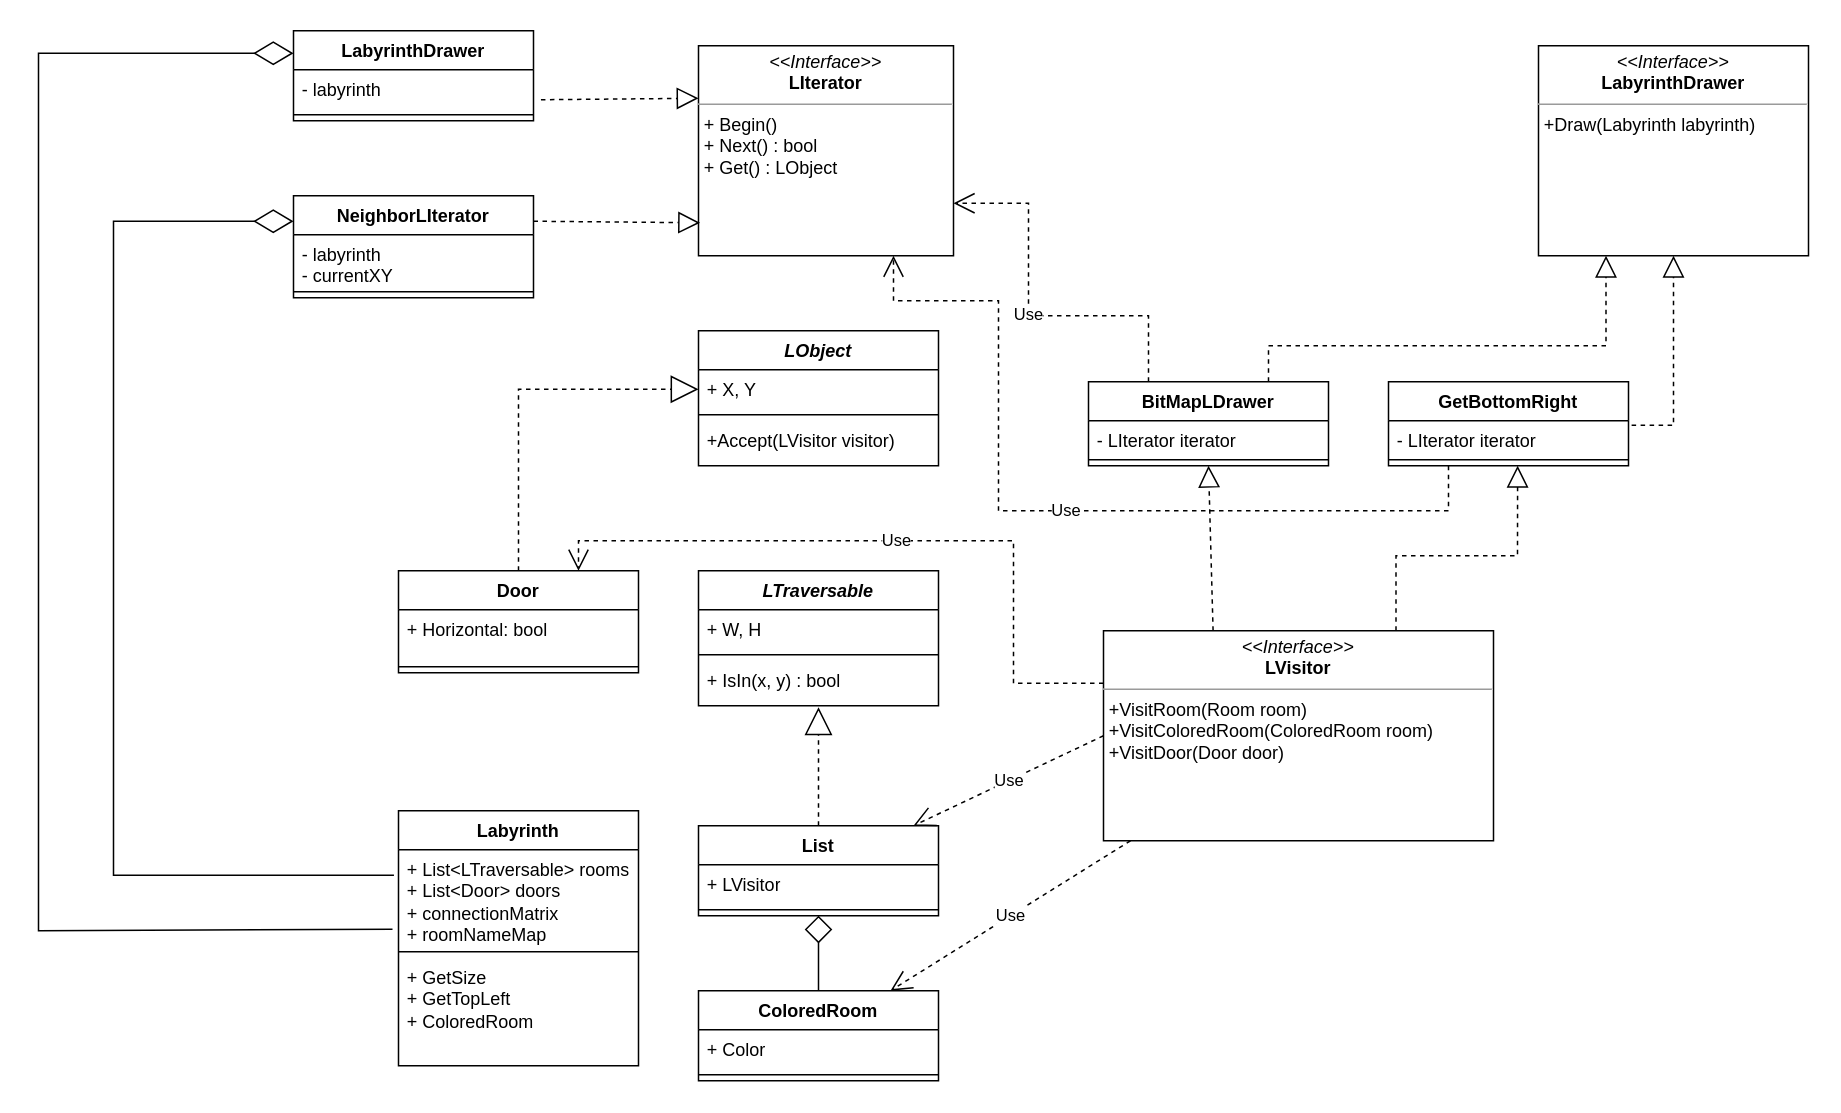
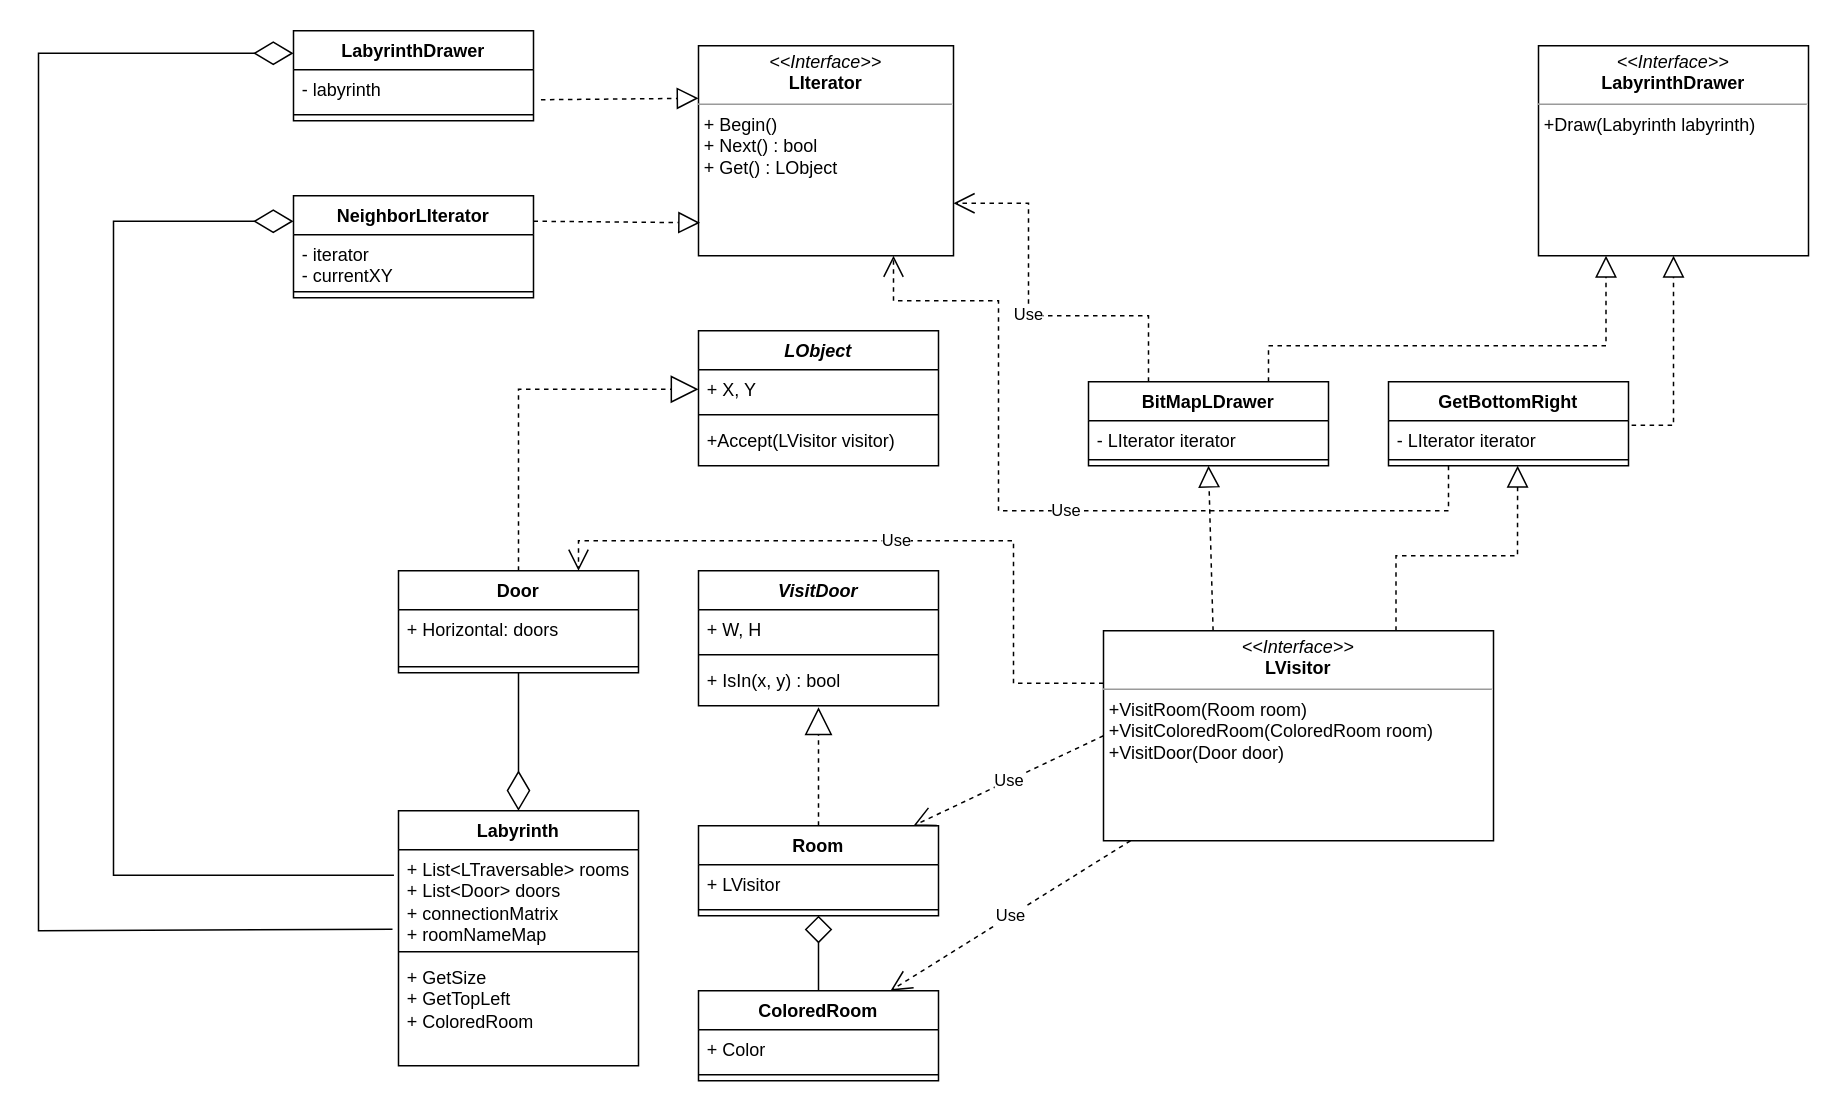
node "- labyrinth - currentXY": label "- labyrinth - currentXY" -> "- iterator - currentXY"
node "LTraversable": label "LTraversable" -> "VisitDoor"
node "+ Horizontal: bool": label "+ Horizontal: bool" -> "+ Horizontal: doors"
edge "Door" -> "Labyrinth": added
node "List": label "List" -> "Room"
